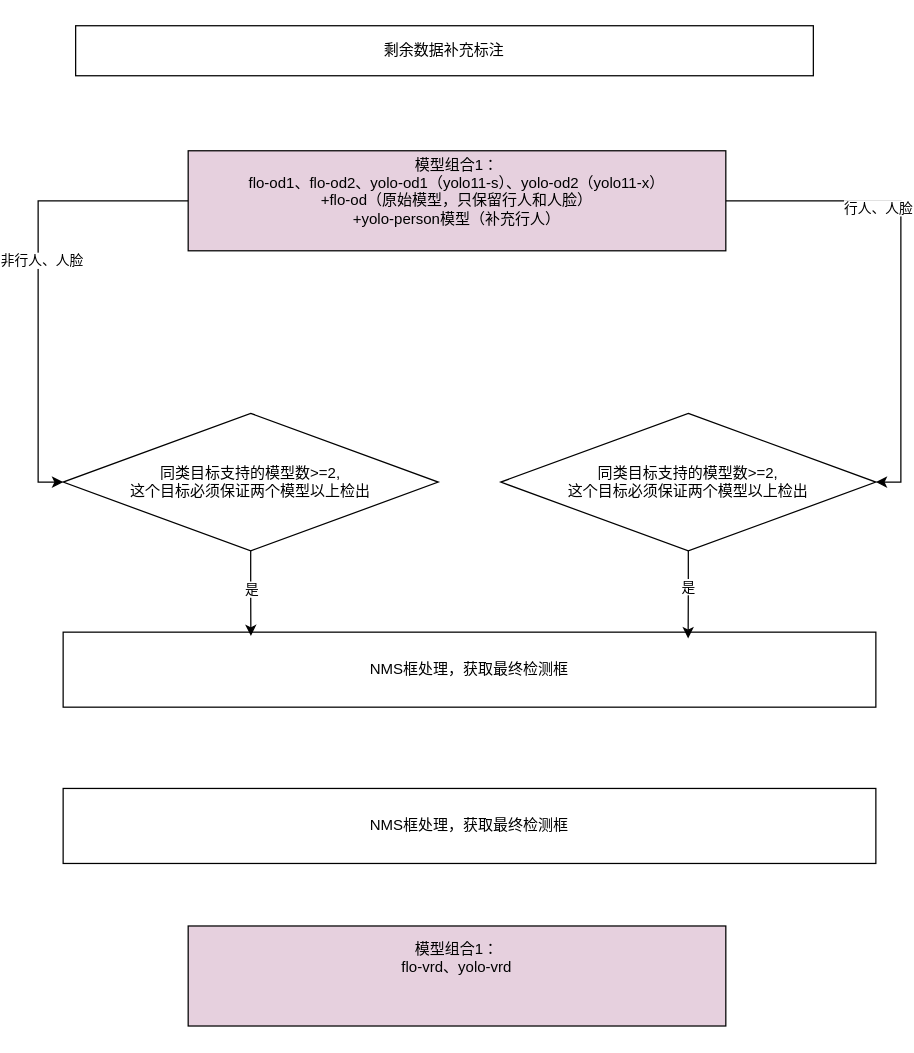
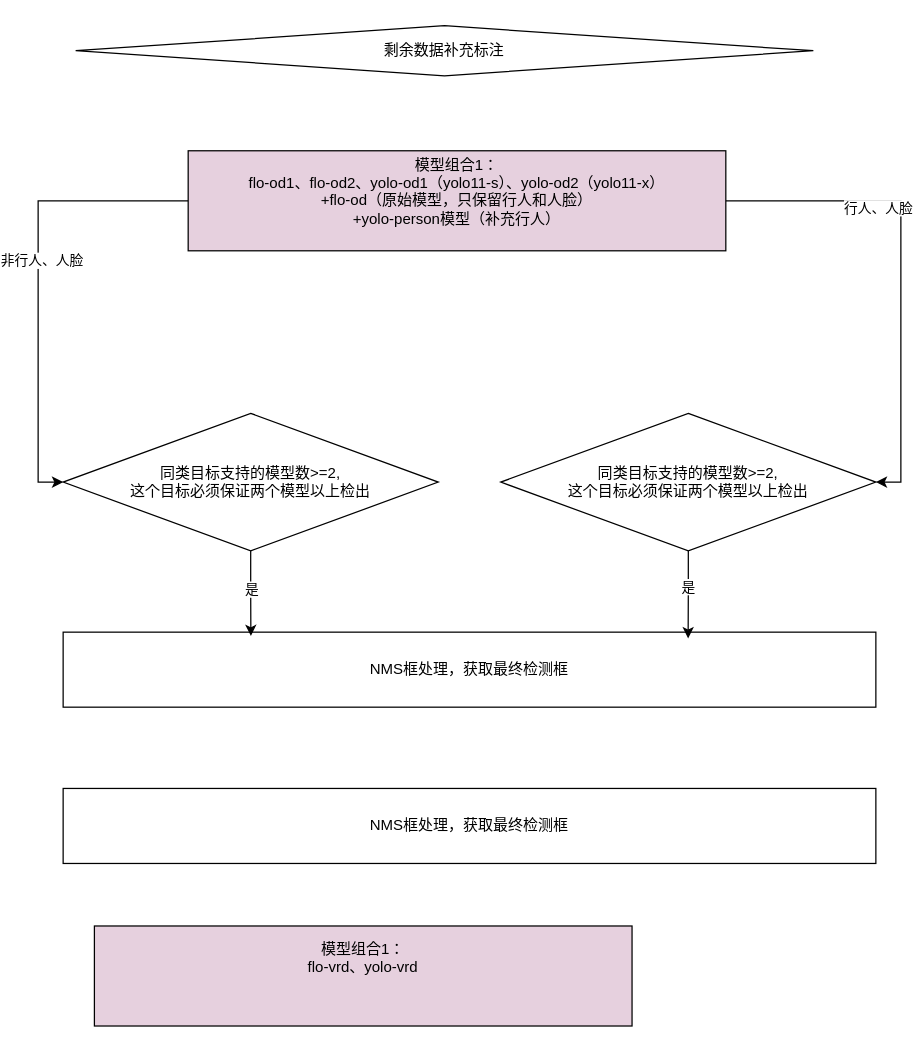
node "剩余数据补充标注": shape rectangle -> diamond
node "模型组合1： flo-vrd、yolo-vrd": moved (457, 976) -> (363, 976)
